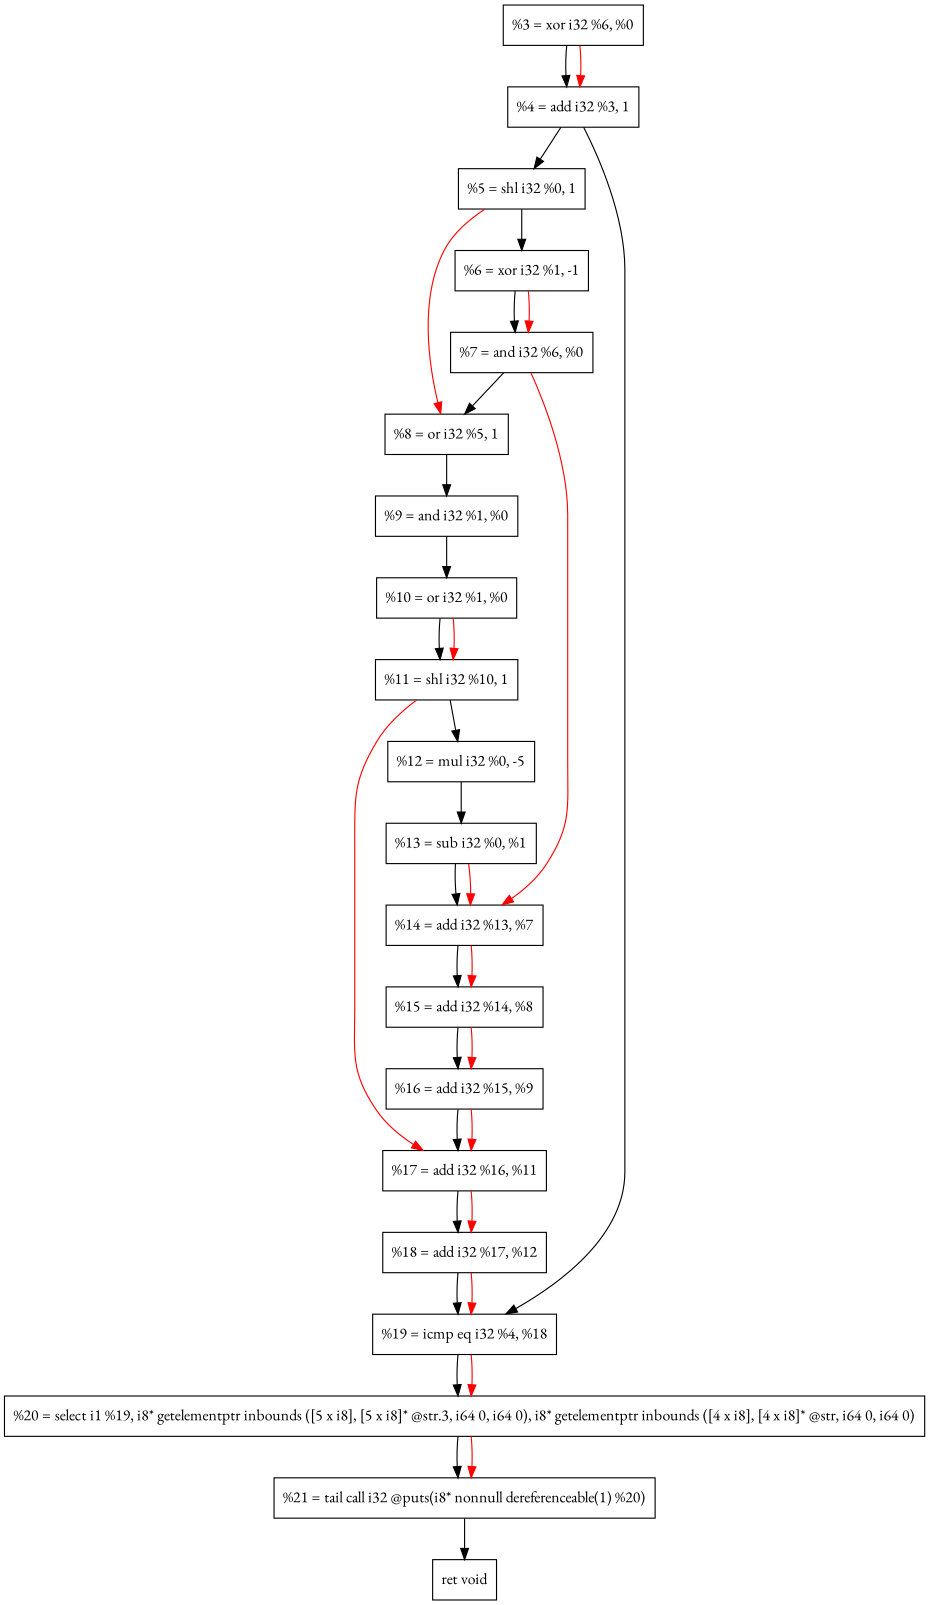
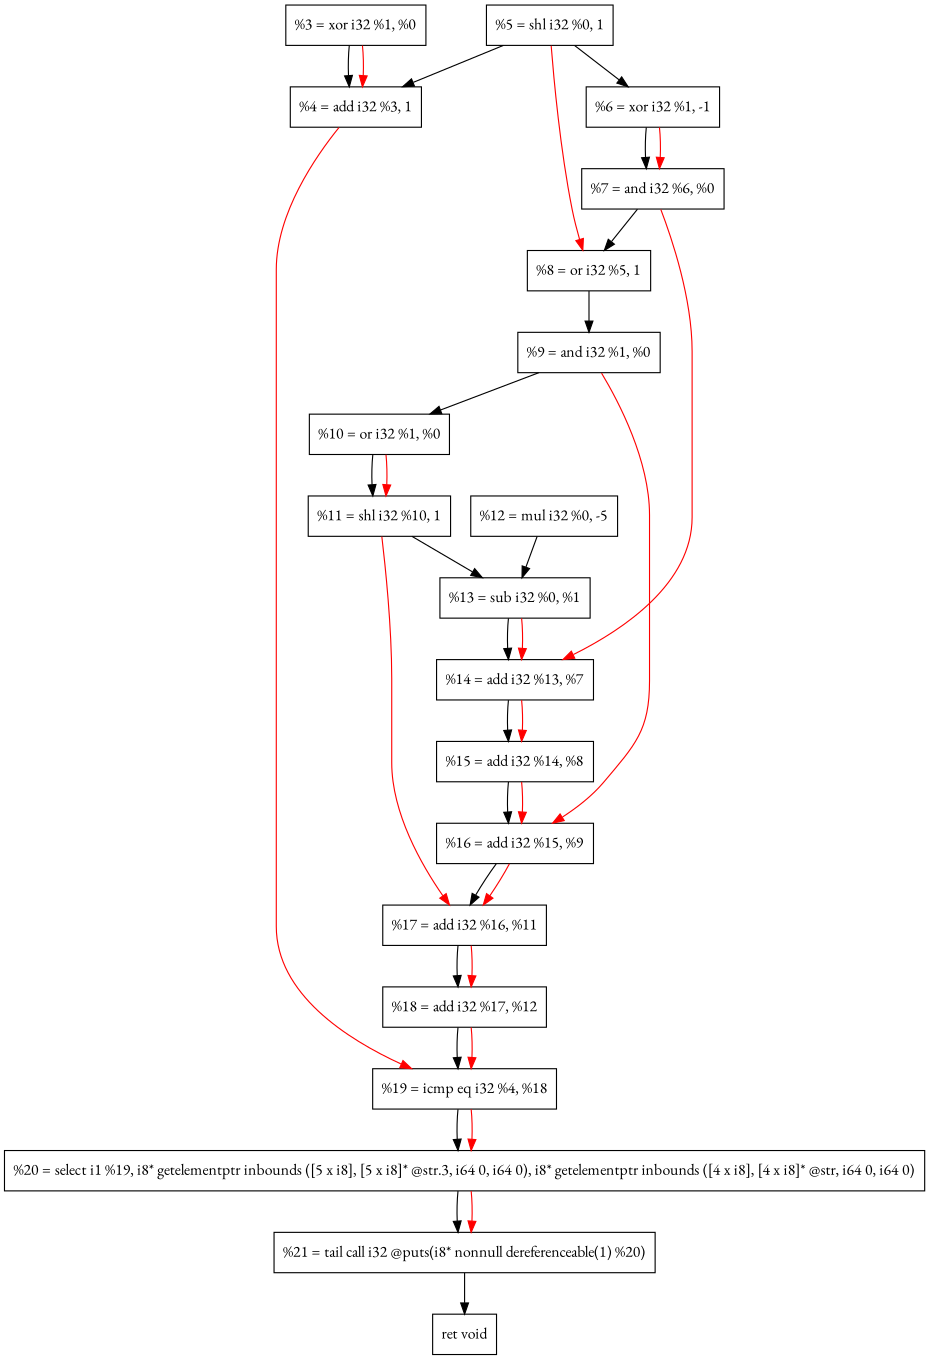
node "%3 = xor i32 %6, %0": label "%3 = xor i32 %6, %0" -> "%3 = xor i32 %1, %0"
edge "%4 = add i32 %3, 1" -> "%5 = shl i32 %0, 1": reversed
edge "%9 = and i32 %1, %0" -> "%16 = add i32 %15, %9": added
edge "%11 = shl i32 %10, 1" -> "%12 = mul i32 %0, -5": now "%11 = shl i32 %10, 1" -> "%13 = sub i32 %0, %1"
edge "%4 = add i32 %3, 1" -> "%19 = icmp eq i32 %4, %18": color black -> red
